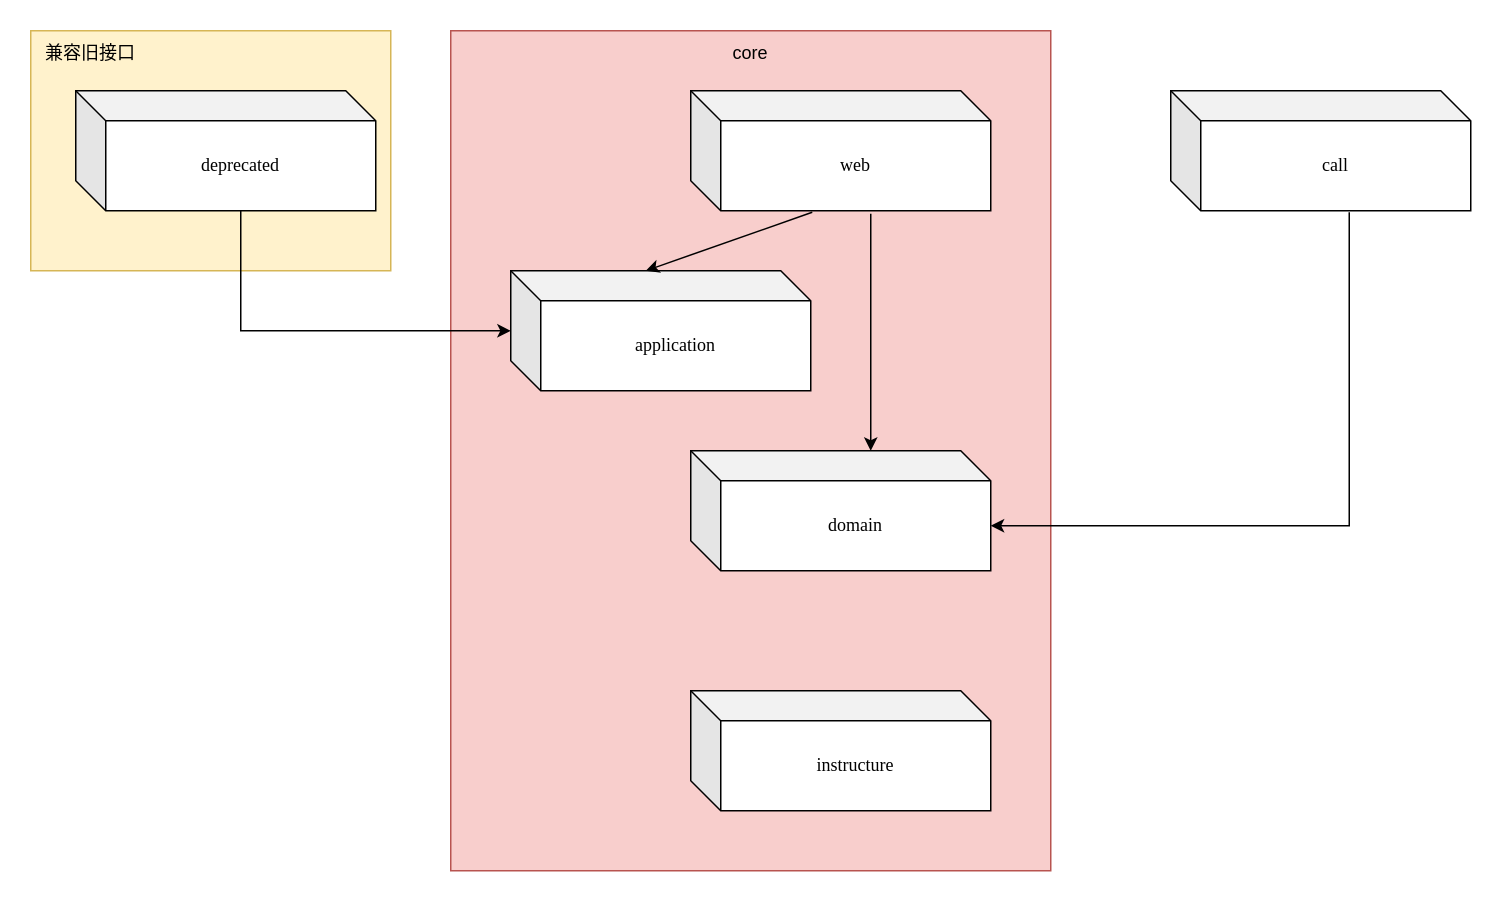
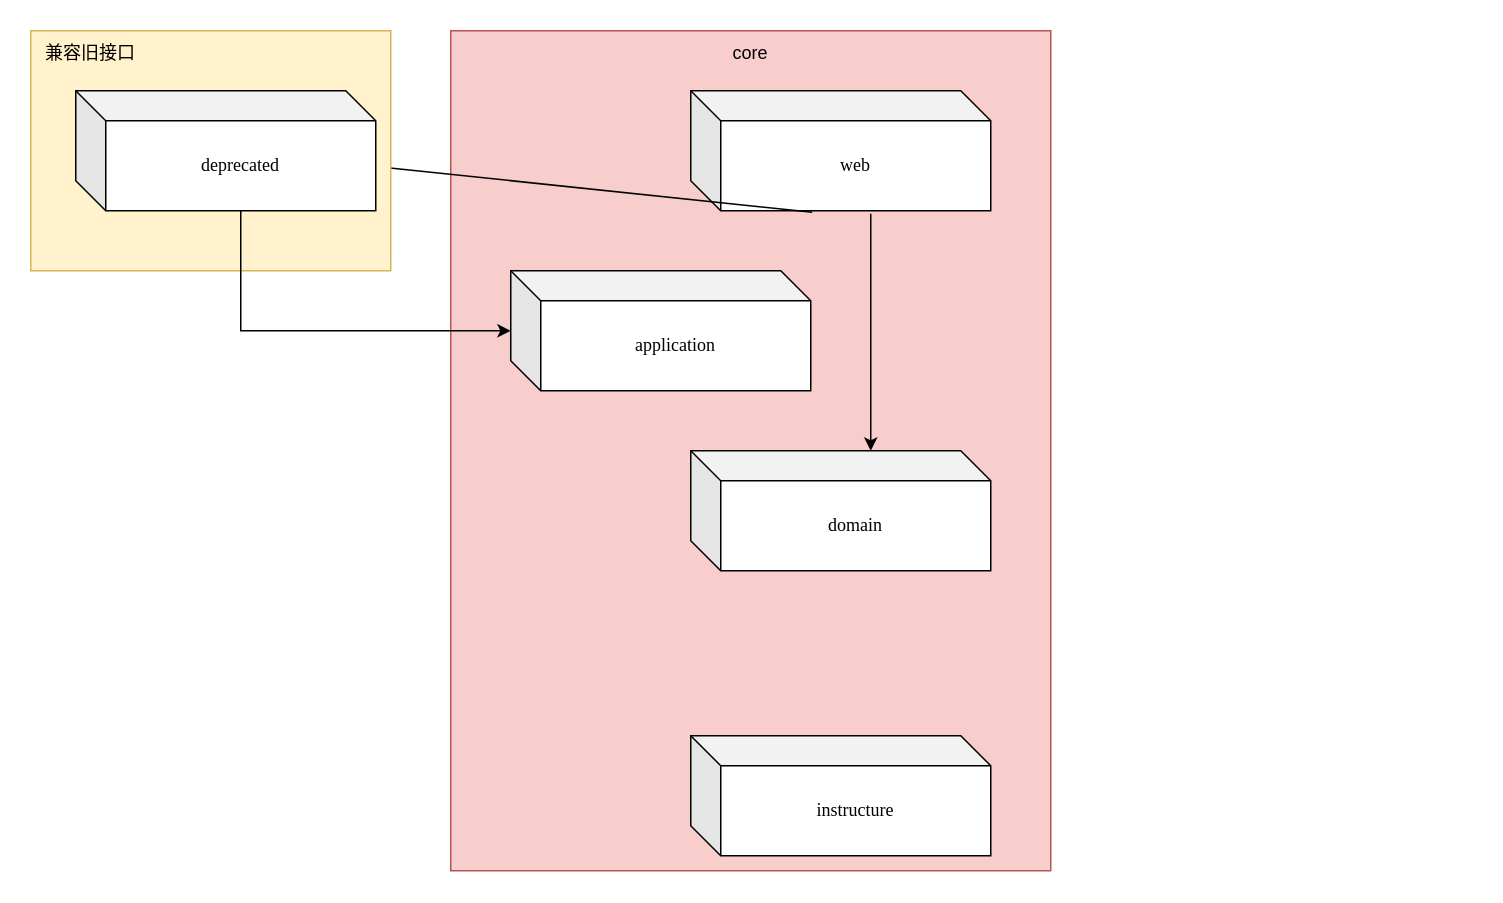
node "call": removed
edge "web" -> "application": now "web" -> "deprecated"
edge "call" -> "domain": removed
node "instructure": moved (841, 751) -> (841, 796)
